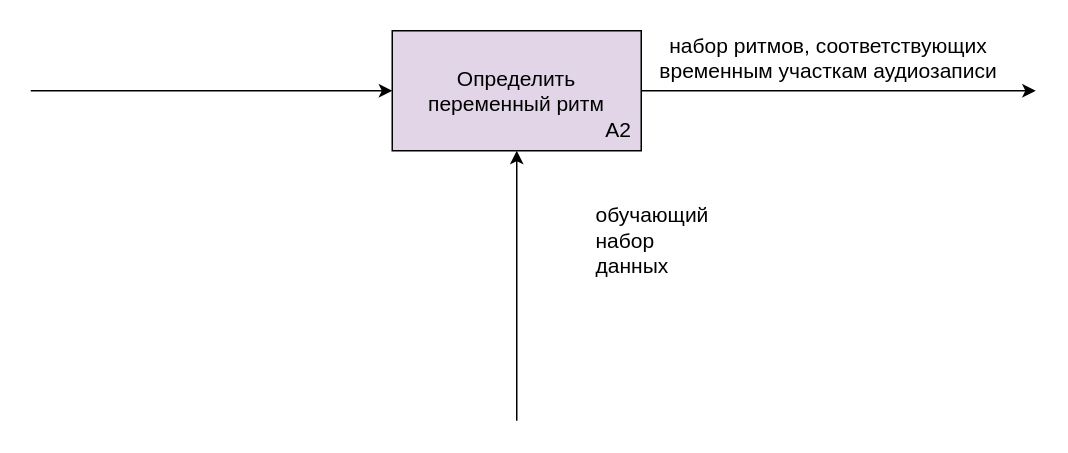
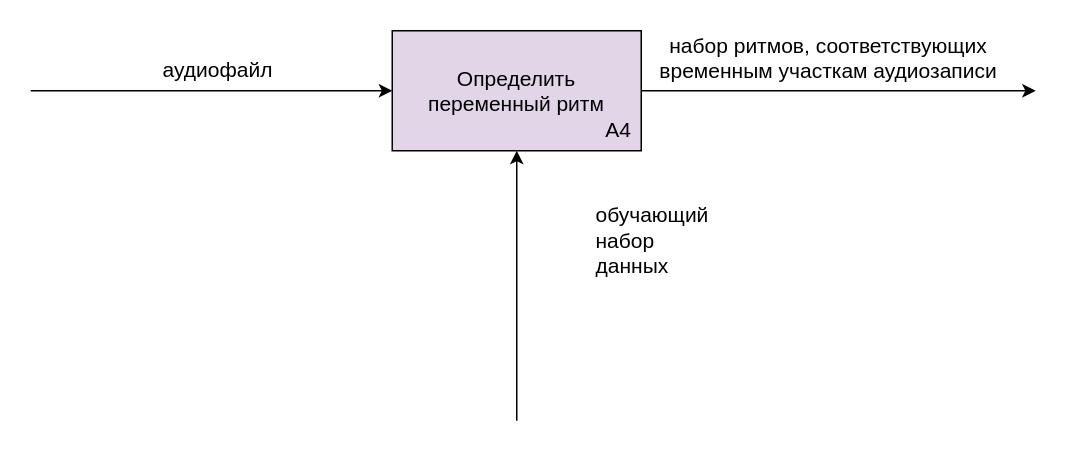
node "аудиофайл": added
node "А2": label "А2" -> "А4"
